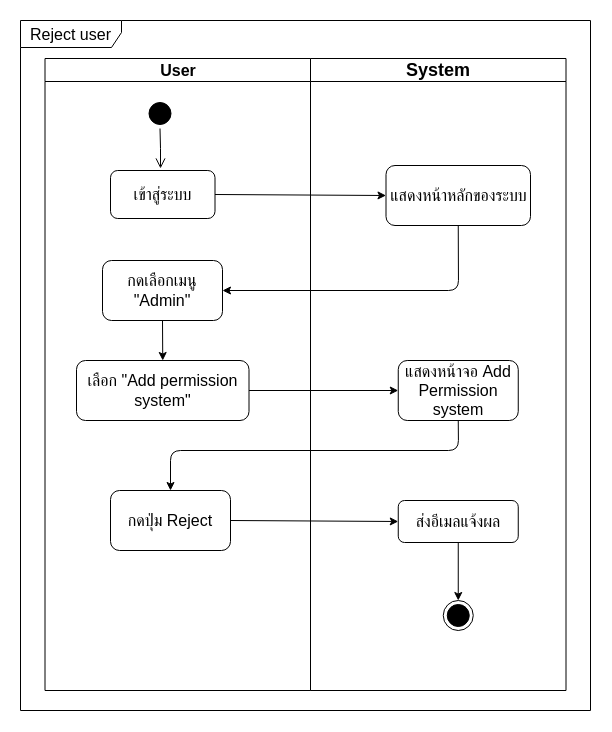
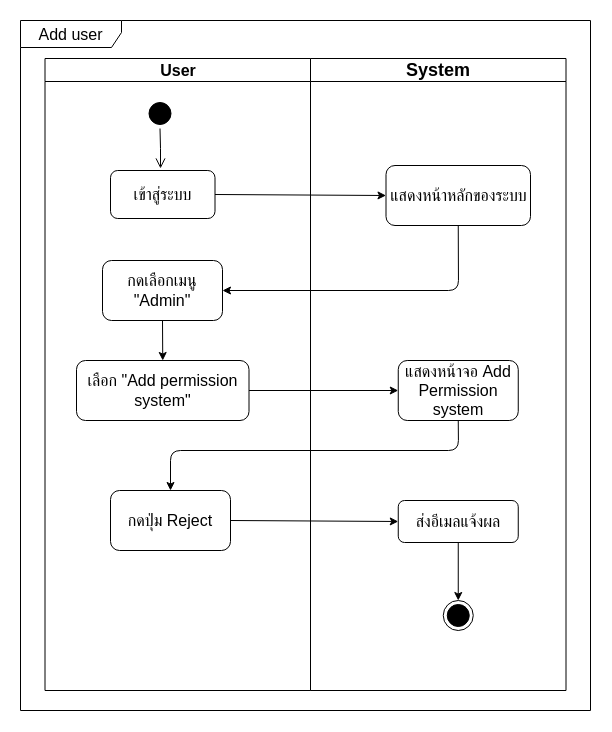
node "Reject user": label "Reject user" -> "Add user"
